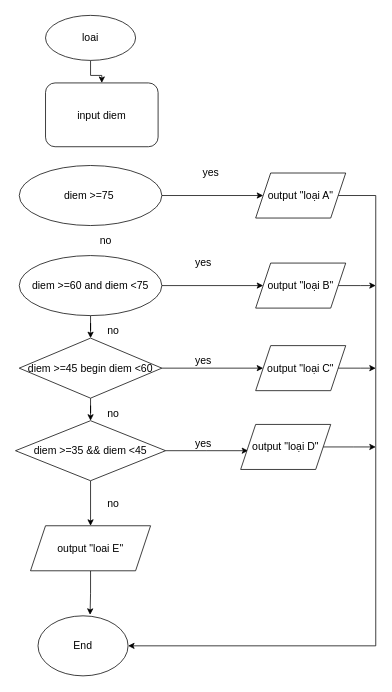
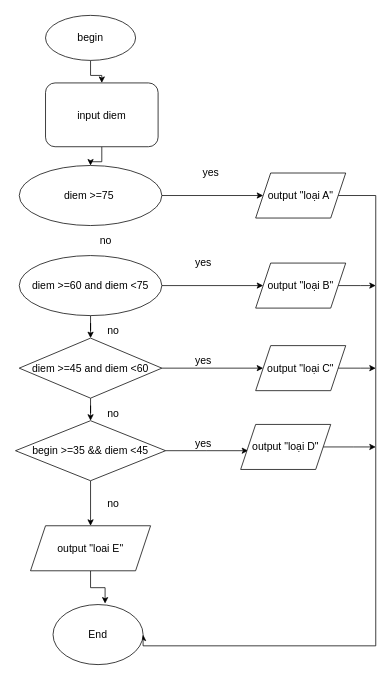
node "loai": label "loai" -> "begin"
edge "input diem" -> "diem >=75": added
node "diem >=45 begin diem <60": label "diem >=45 begin diem <60" -> "diem >=45 and diem <60"
node "diem >=35 && diem <45": label "diem >=35 && diem <45" -> "begin >=35 && diem <45"
node "End": moved (83, 645) -> (98, 634)
